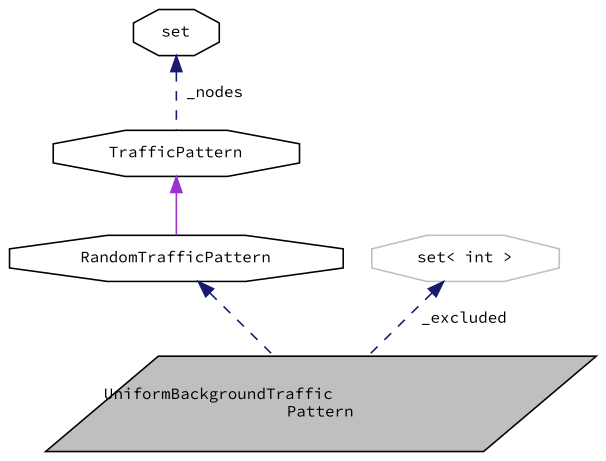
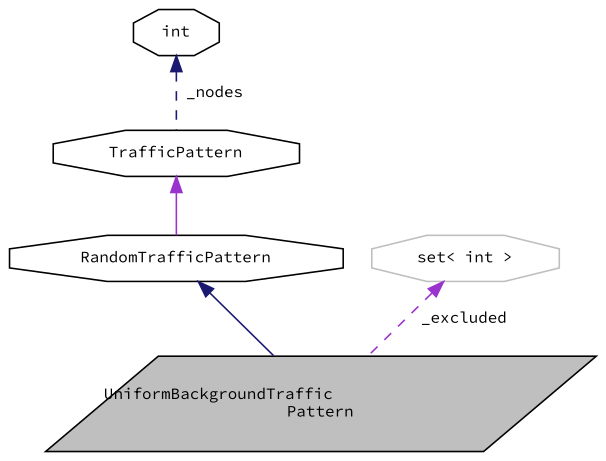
node "set": label "set" -> "int"
edge "UniformBackgroundTraffic Pattern" -> "RandomTrafficPattern": style dashed -> solid
edge "UniformBackgroundTraffic Pattern" -> "set< int >": color midnightblue -> darkorchid3
